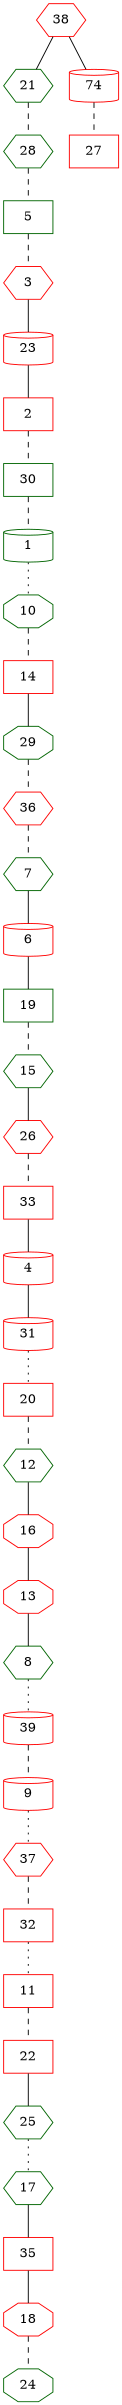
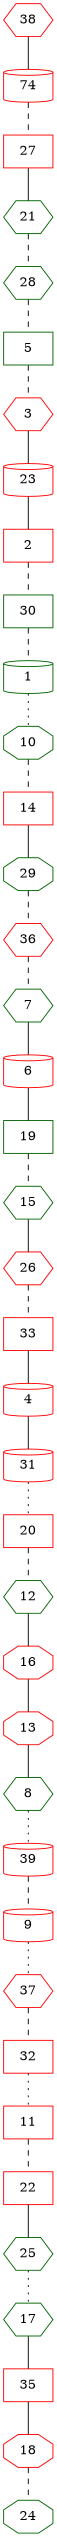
edge "38" -- "21": now "27" -- "21"
